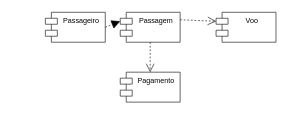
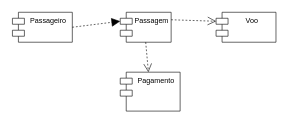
node "Passageiro": moved (75, 27) -> (42, 27)
node "Passagem": size 60x30 -> 51x30
node "Pagamento": size 60x30 -> 60x39
